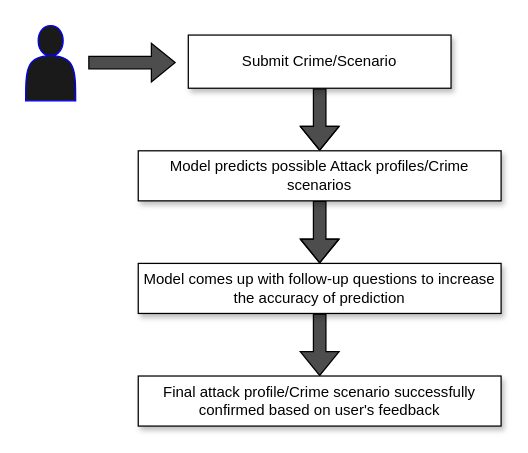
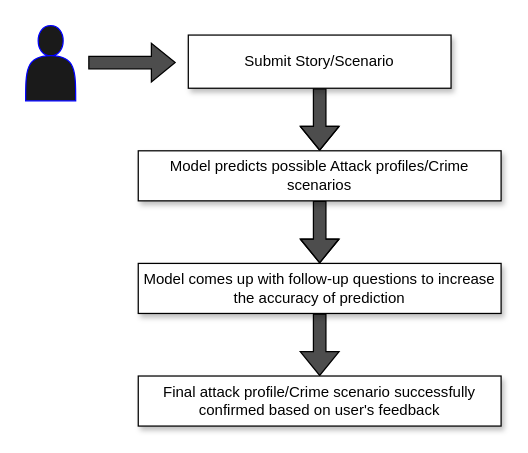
node "Submit Crime/Scenario": label "Submit Crime/Scenario" -> "Submit Story/Scenario"
